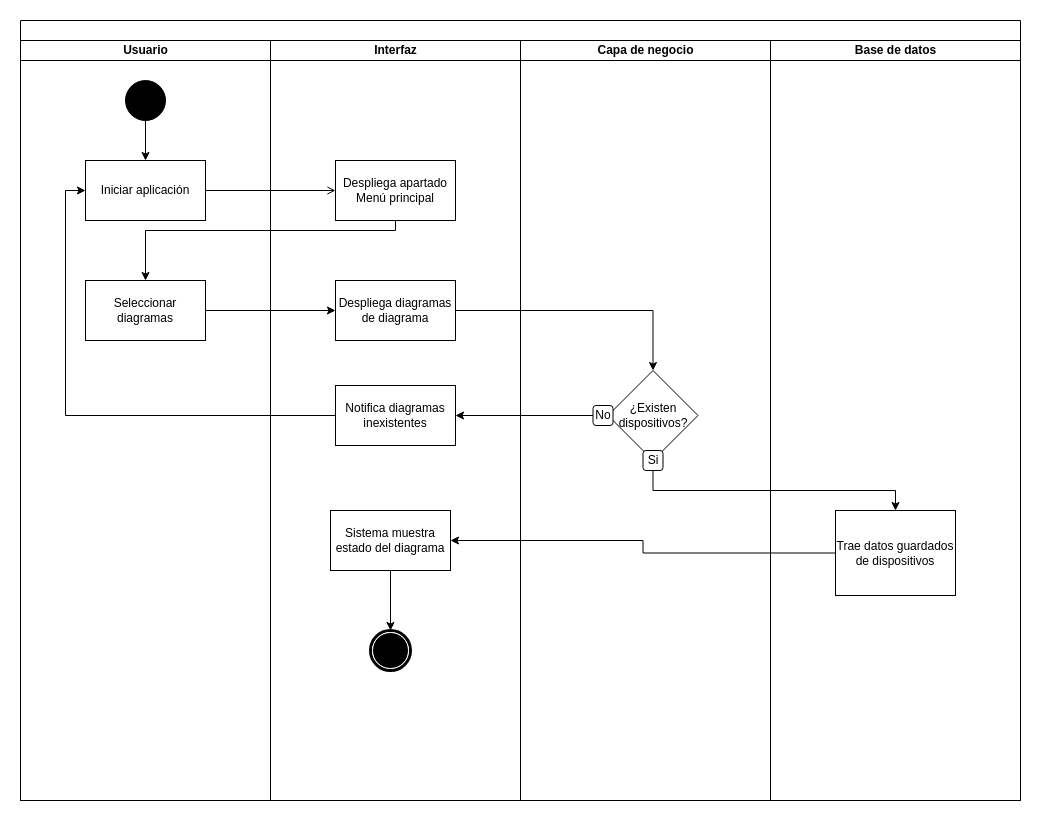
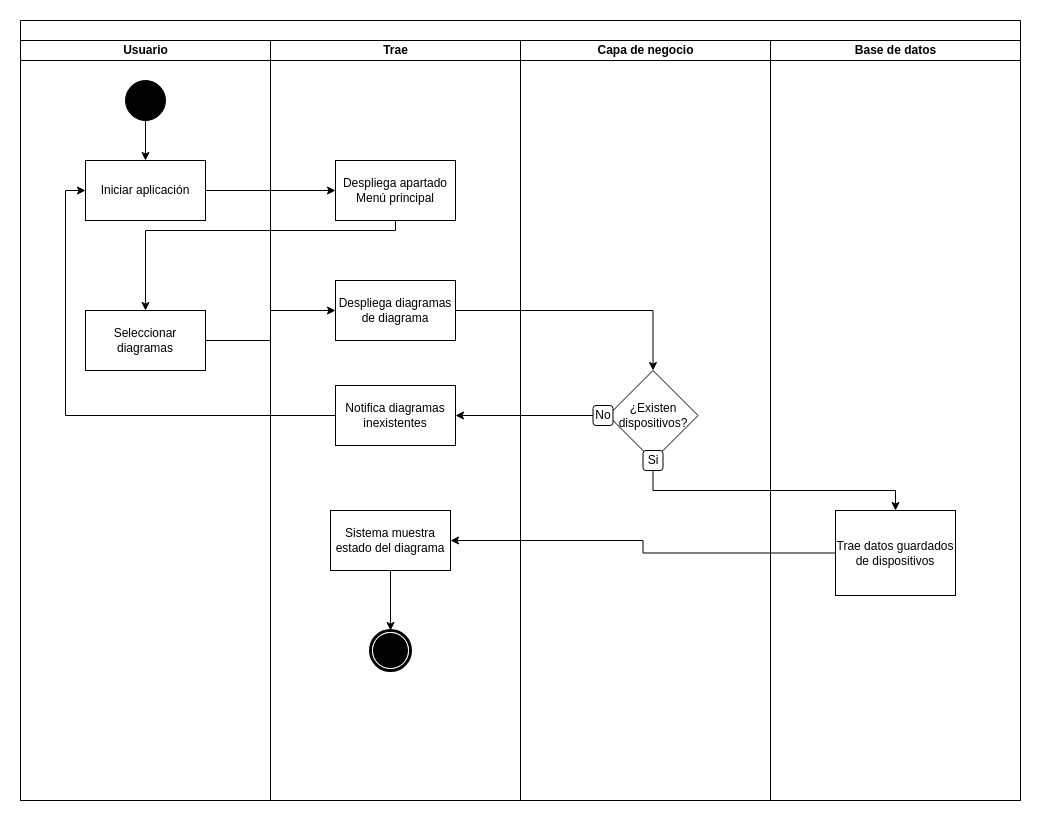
node "Interfaz": label "Interfaz" -> "Trae"
edge "Iniciar aplicación" -> "Despliega apartado Menú principal": arrowhead open -> classic
node "Seleccionar diagramas": moved (146, 311) -> (146, 341)
